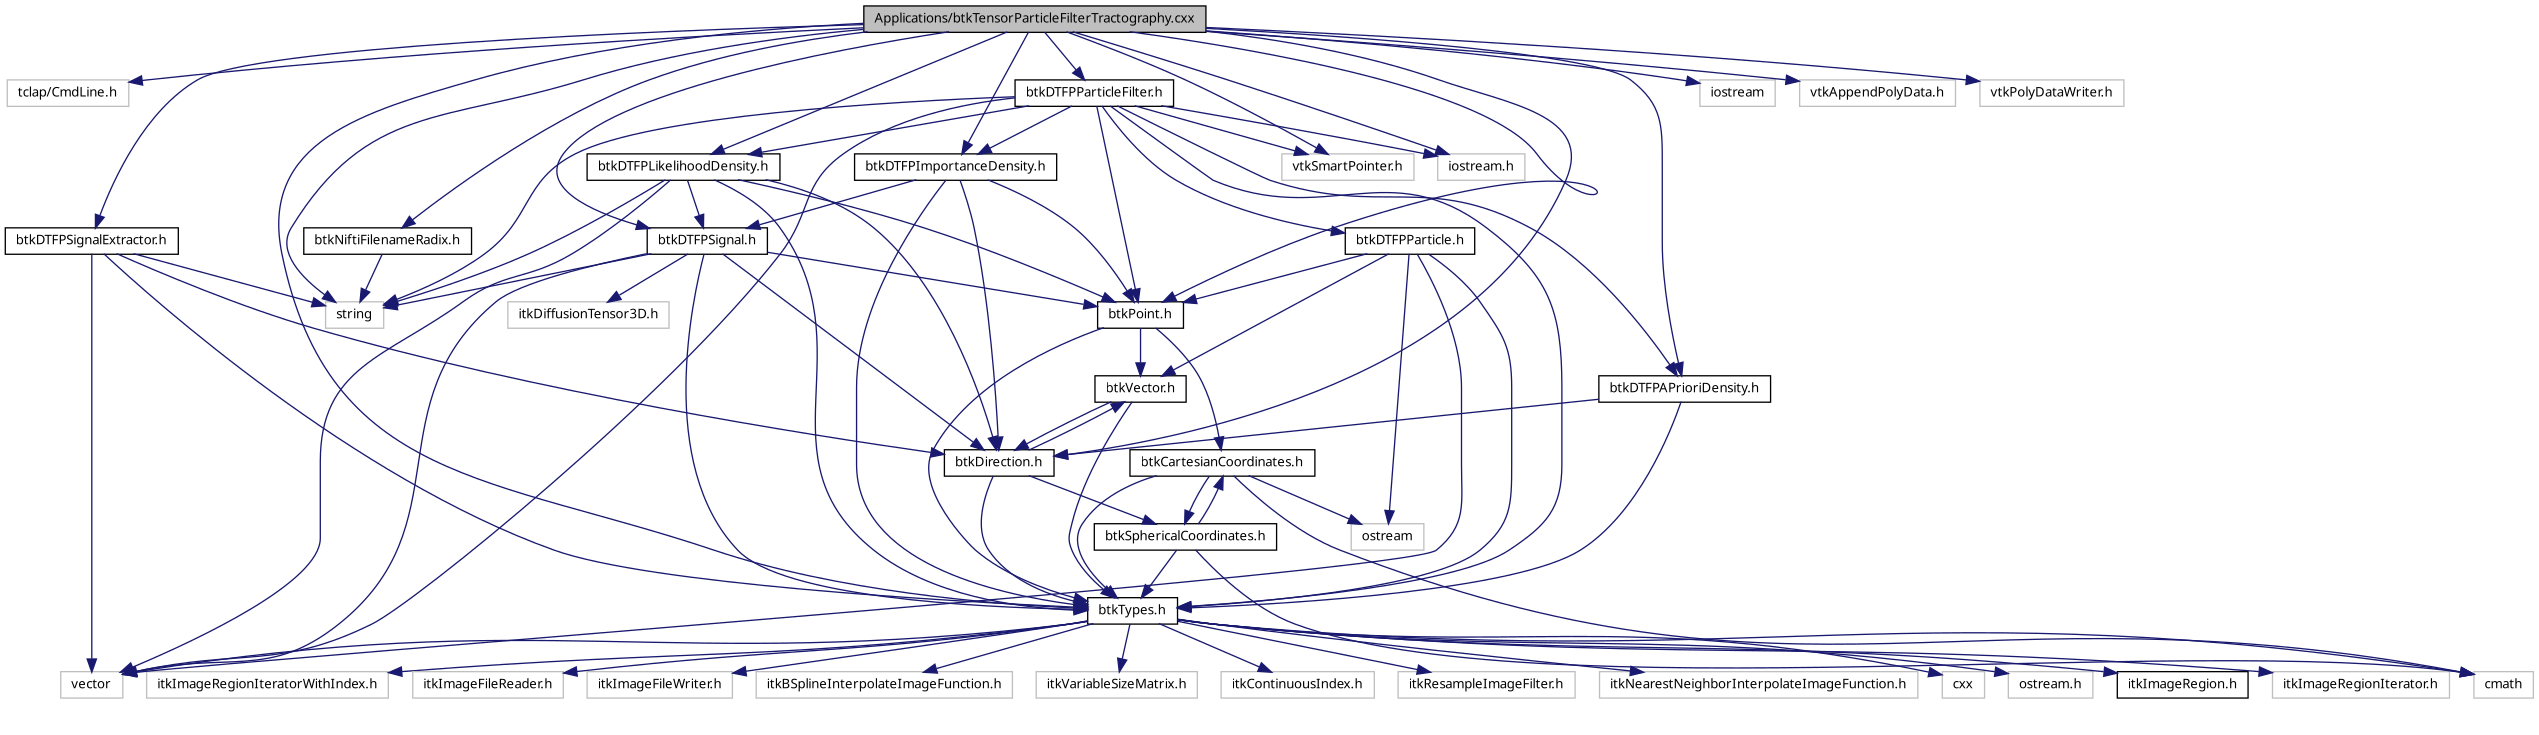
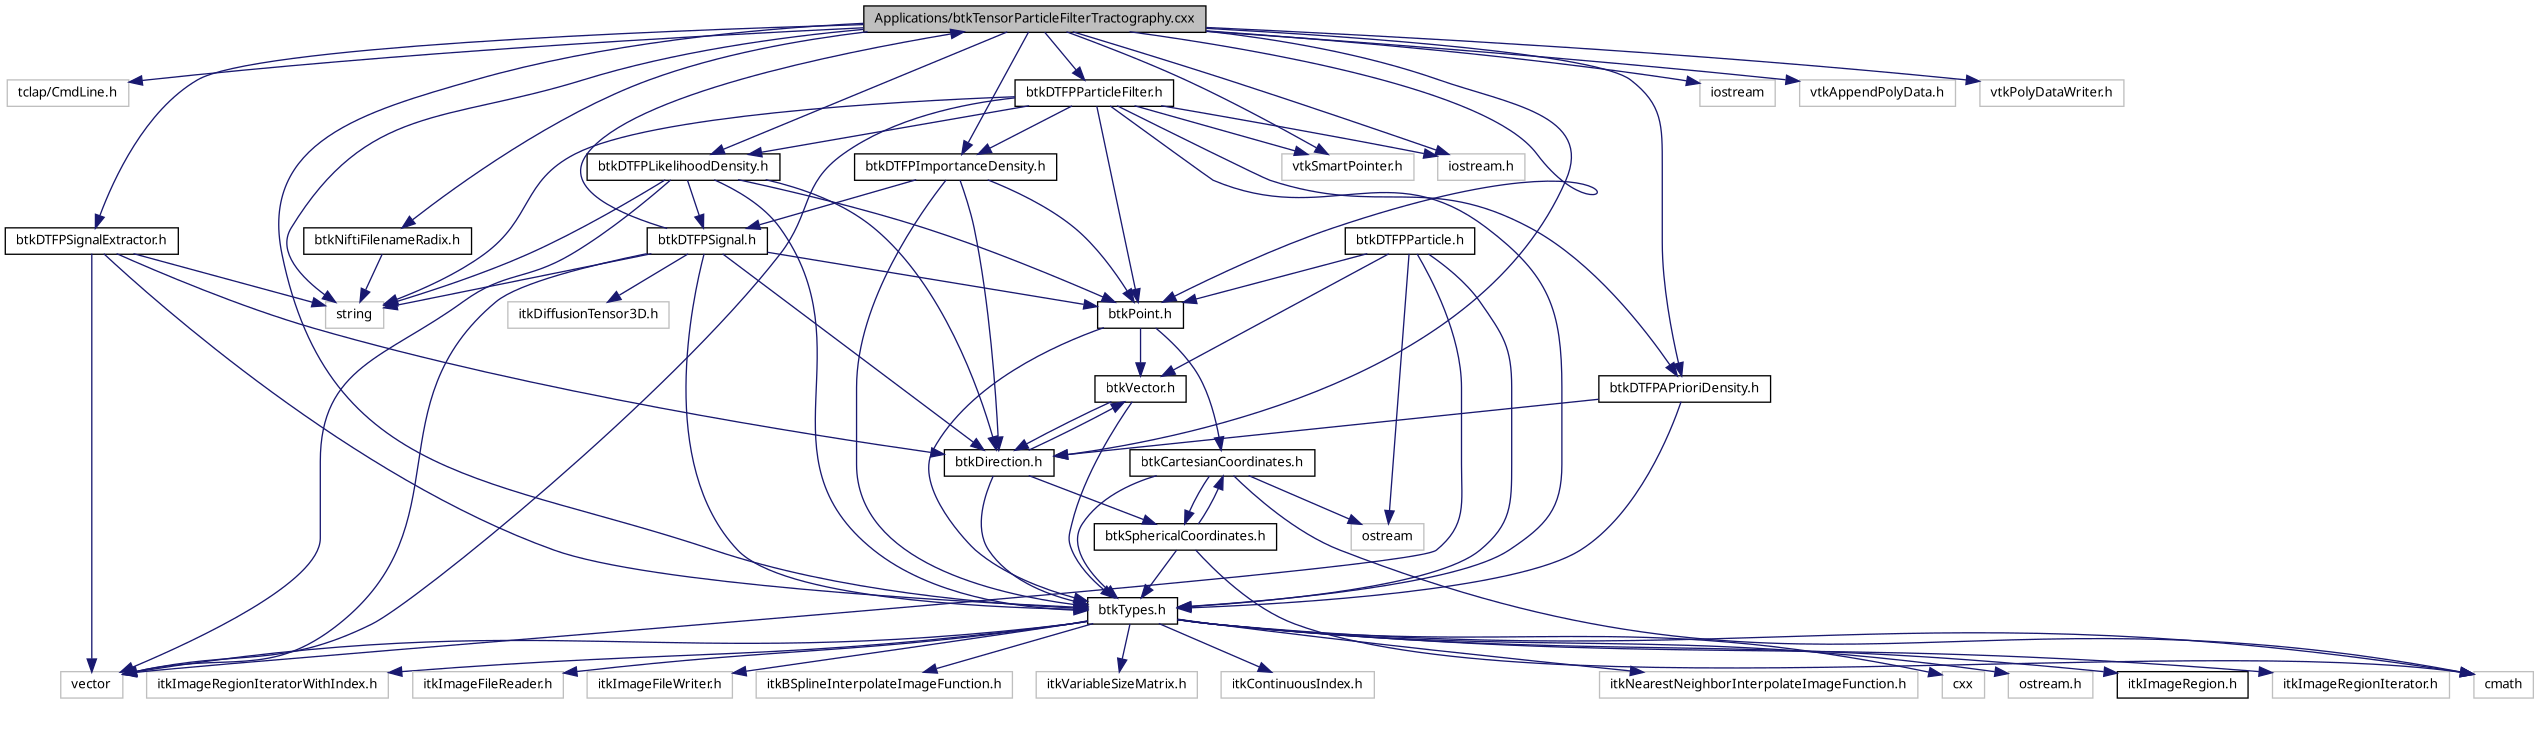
edge "Applications/btkTensorParticleFilterTractography.cxx" -> "btkDTFPSignal.h": reversed
edge "btkDTFPParticleFilter.h" -> "btkDTFPParticle.h": removed
node "itkResampleImageFilter.h": removed
